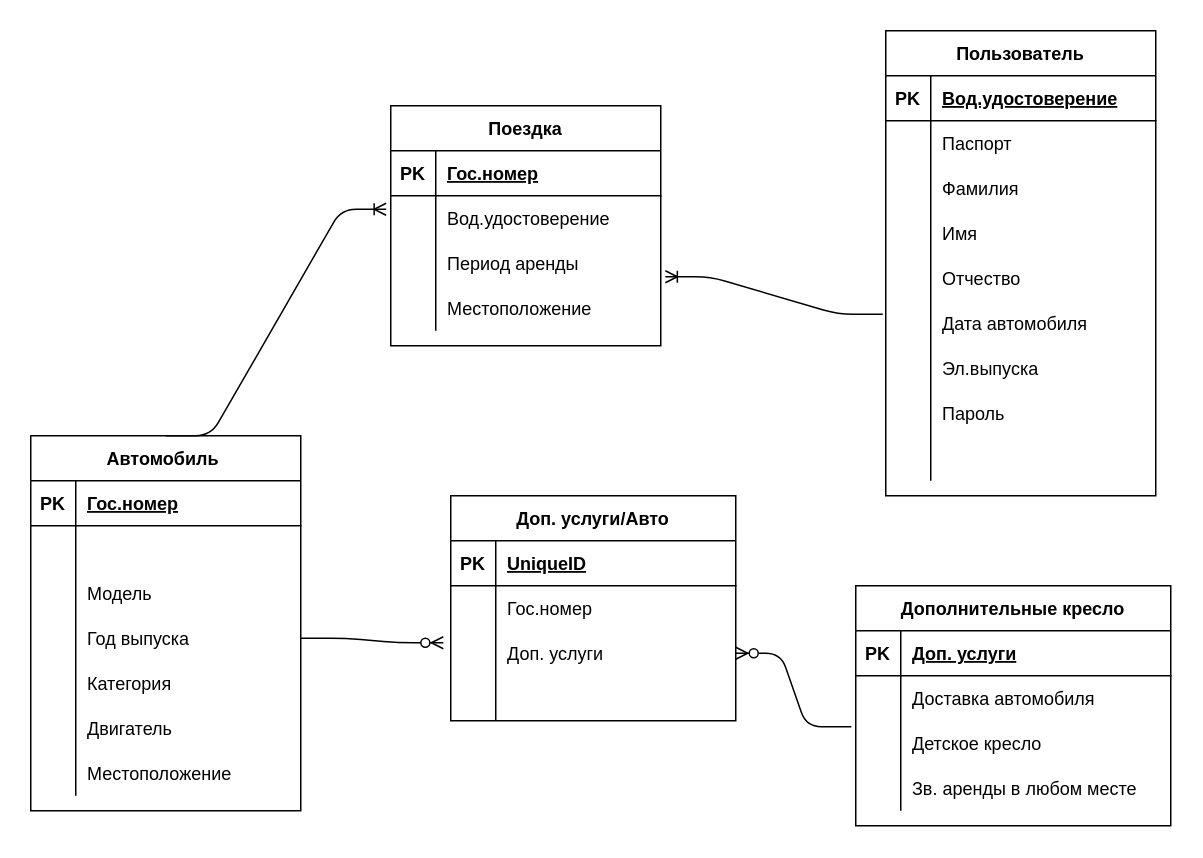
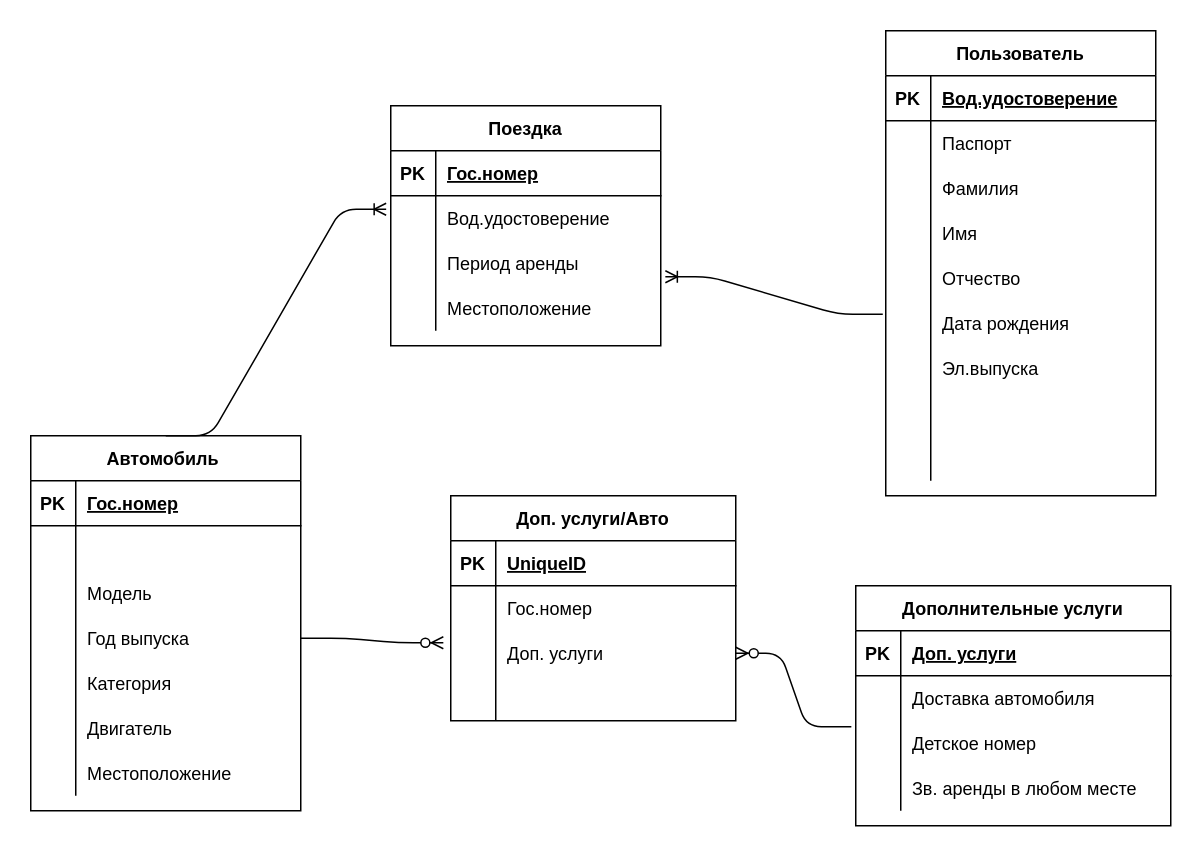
node "Дата автомобиля": label "Дата автомобиля" -> "Дата рождения"
node "Пароль": removed
node "Дополнительные кресло": label "Дополнительные кресло" -> "Дополнительные услуги"
node "Детское кресло": label "Детское кресло" -> "Детское номер"
